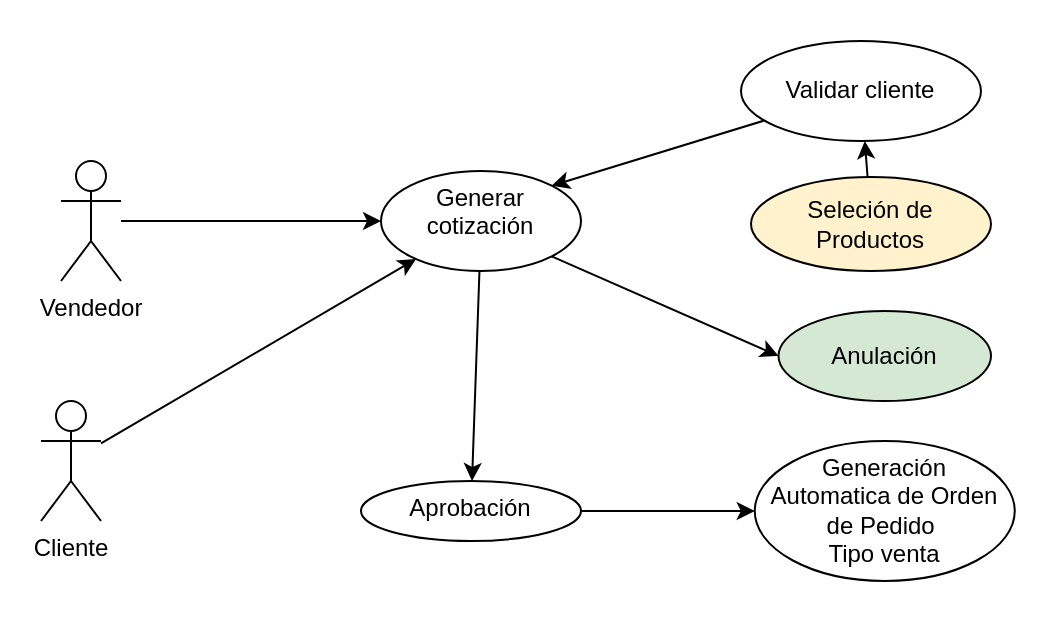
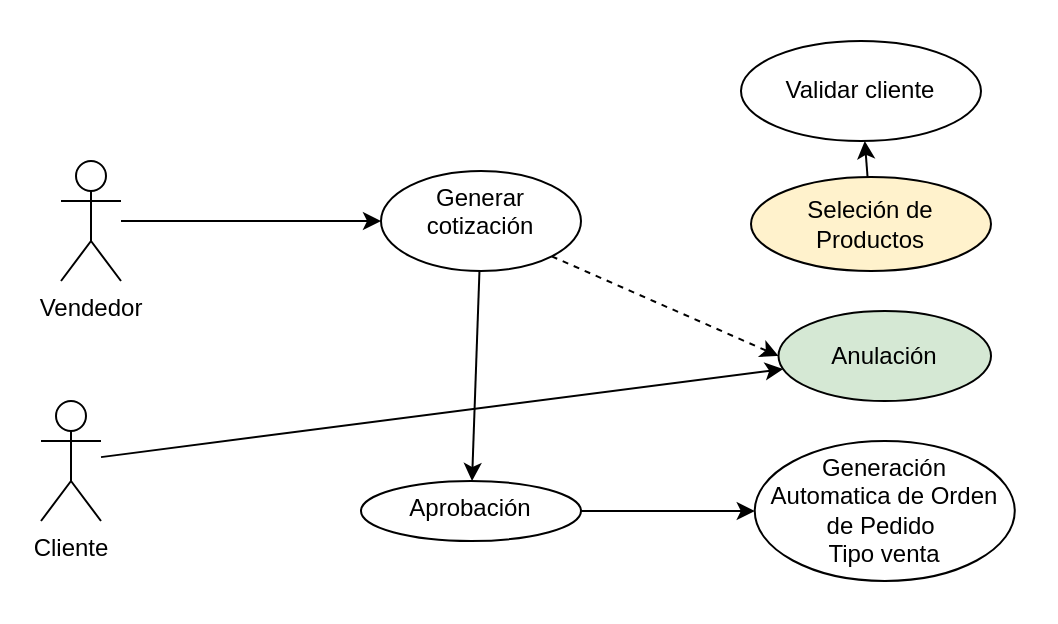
edge "Validar cliente" -> "Generar cotización": removed
edge "Generar cotización" -> "Anulación": style solid -> dashed
edge "Cliente" -> "Generar cotización": now "Cliente" -> "Anulación"
